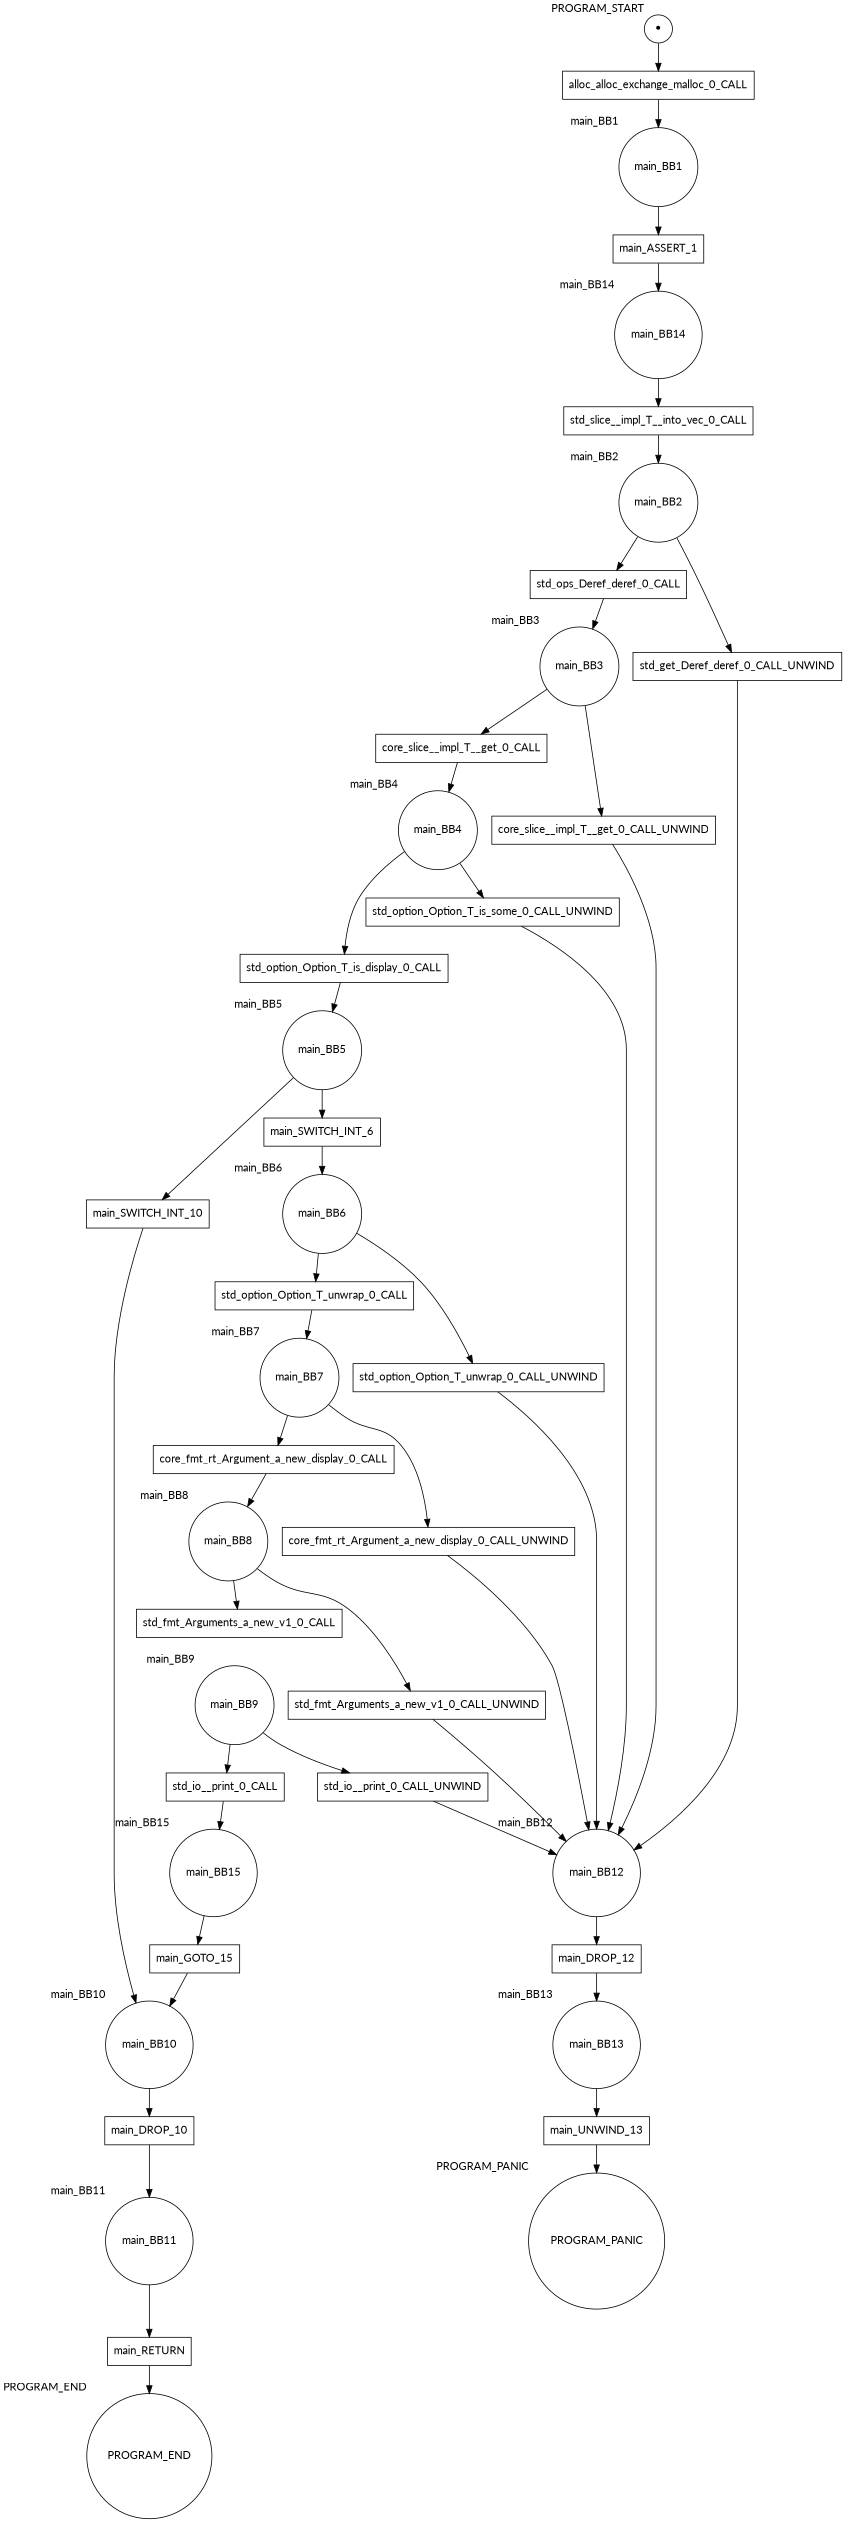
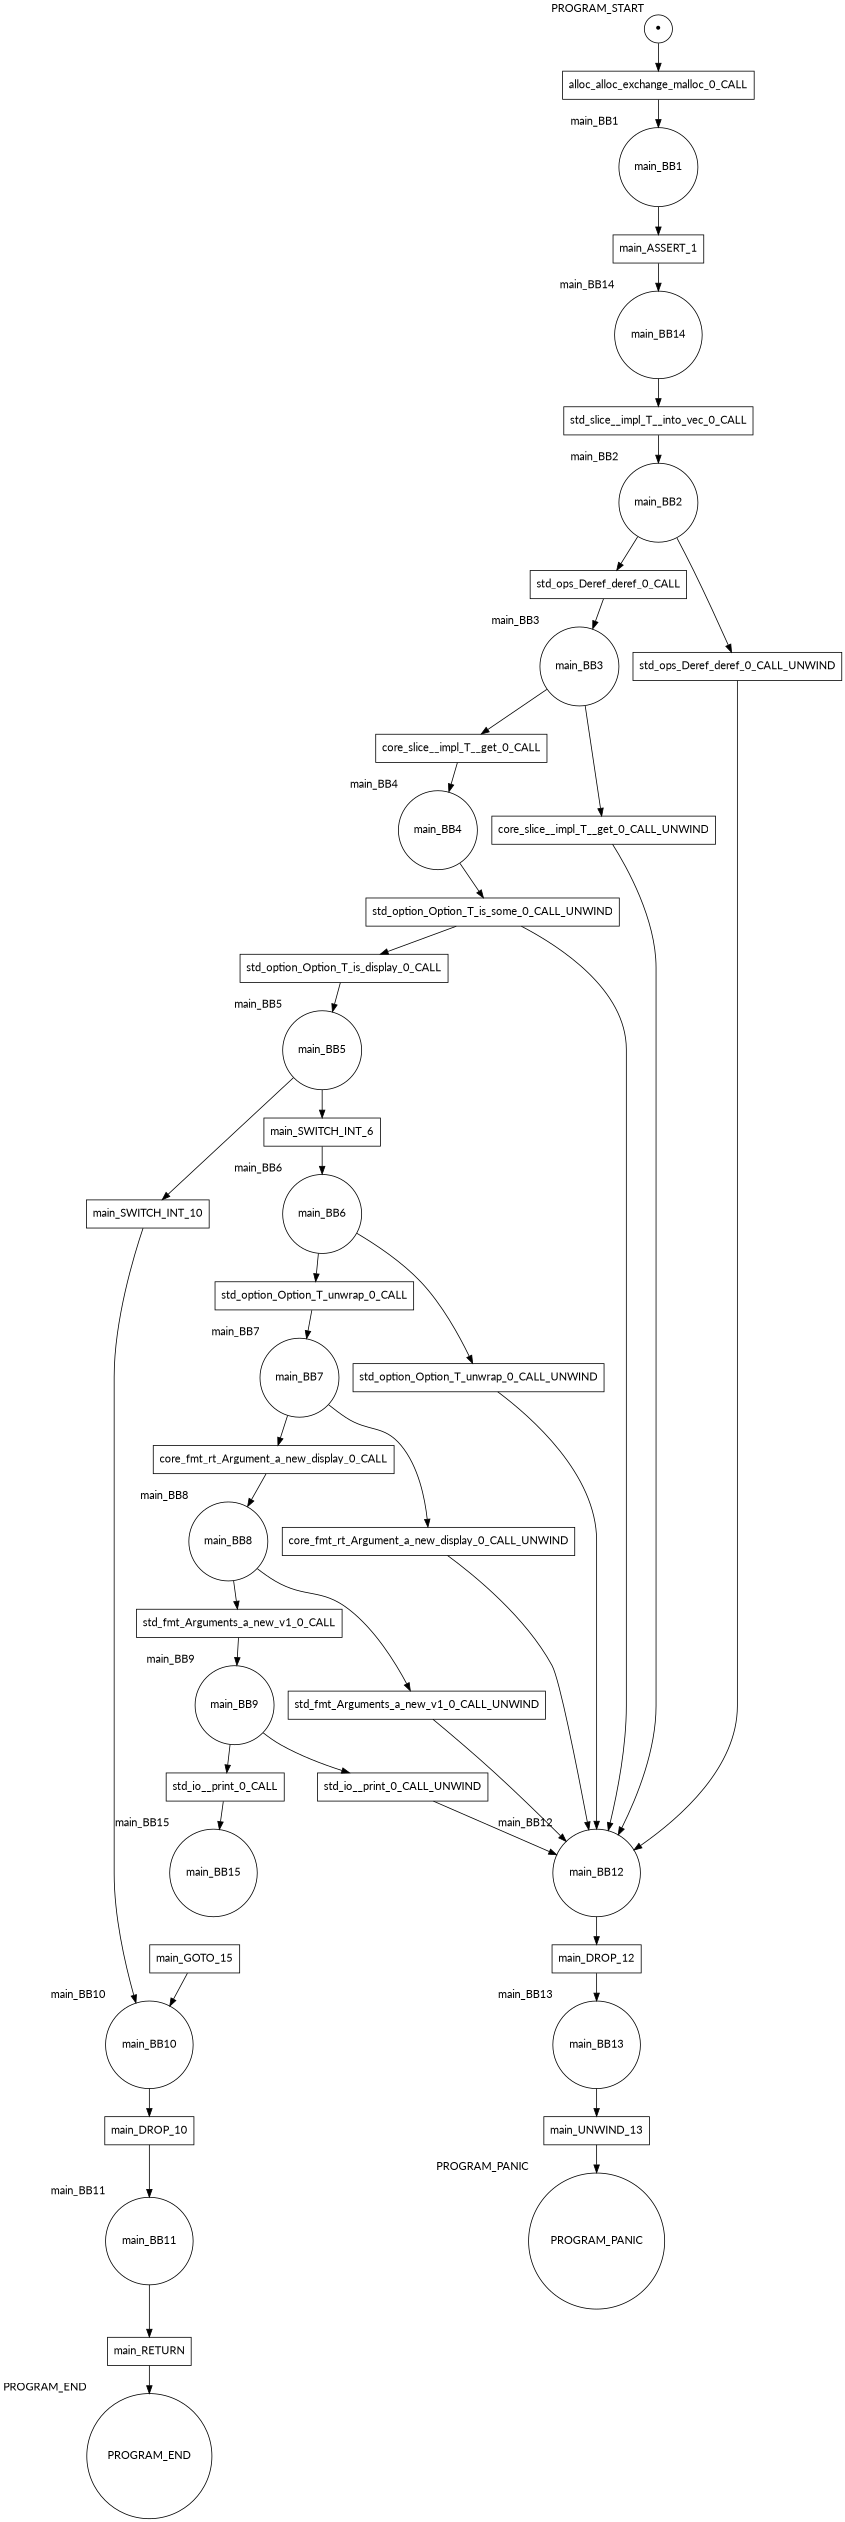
node "std_get_Deref_deref_0_CALL_UNWIND": label "std_get_Deref_deref_0_CALL_UNWIND" -> "std_ops_Deref_deref_0_CALL_UNWIND"
edge "main_BB4 main_BB4" -> "std_option_Option_T_is_display_0_CALL": now "std_option_Option_T_is_some_0_CALL_UNWIND" -> "std_option_Option_T_is_display_0_CALL"
edge "std_fmt_Arguments_a_new_v1_0_CALL" -> "main_BB9 main_BB9": added
edge "main_BB15 main_BB15" -> "main_GOTO_15": removed
